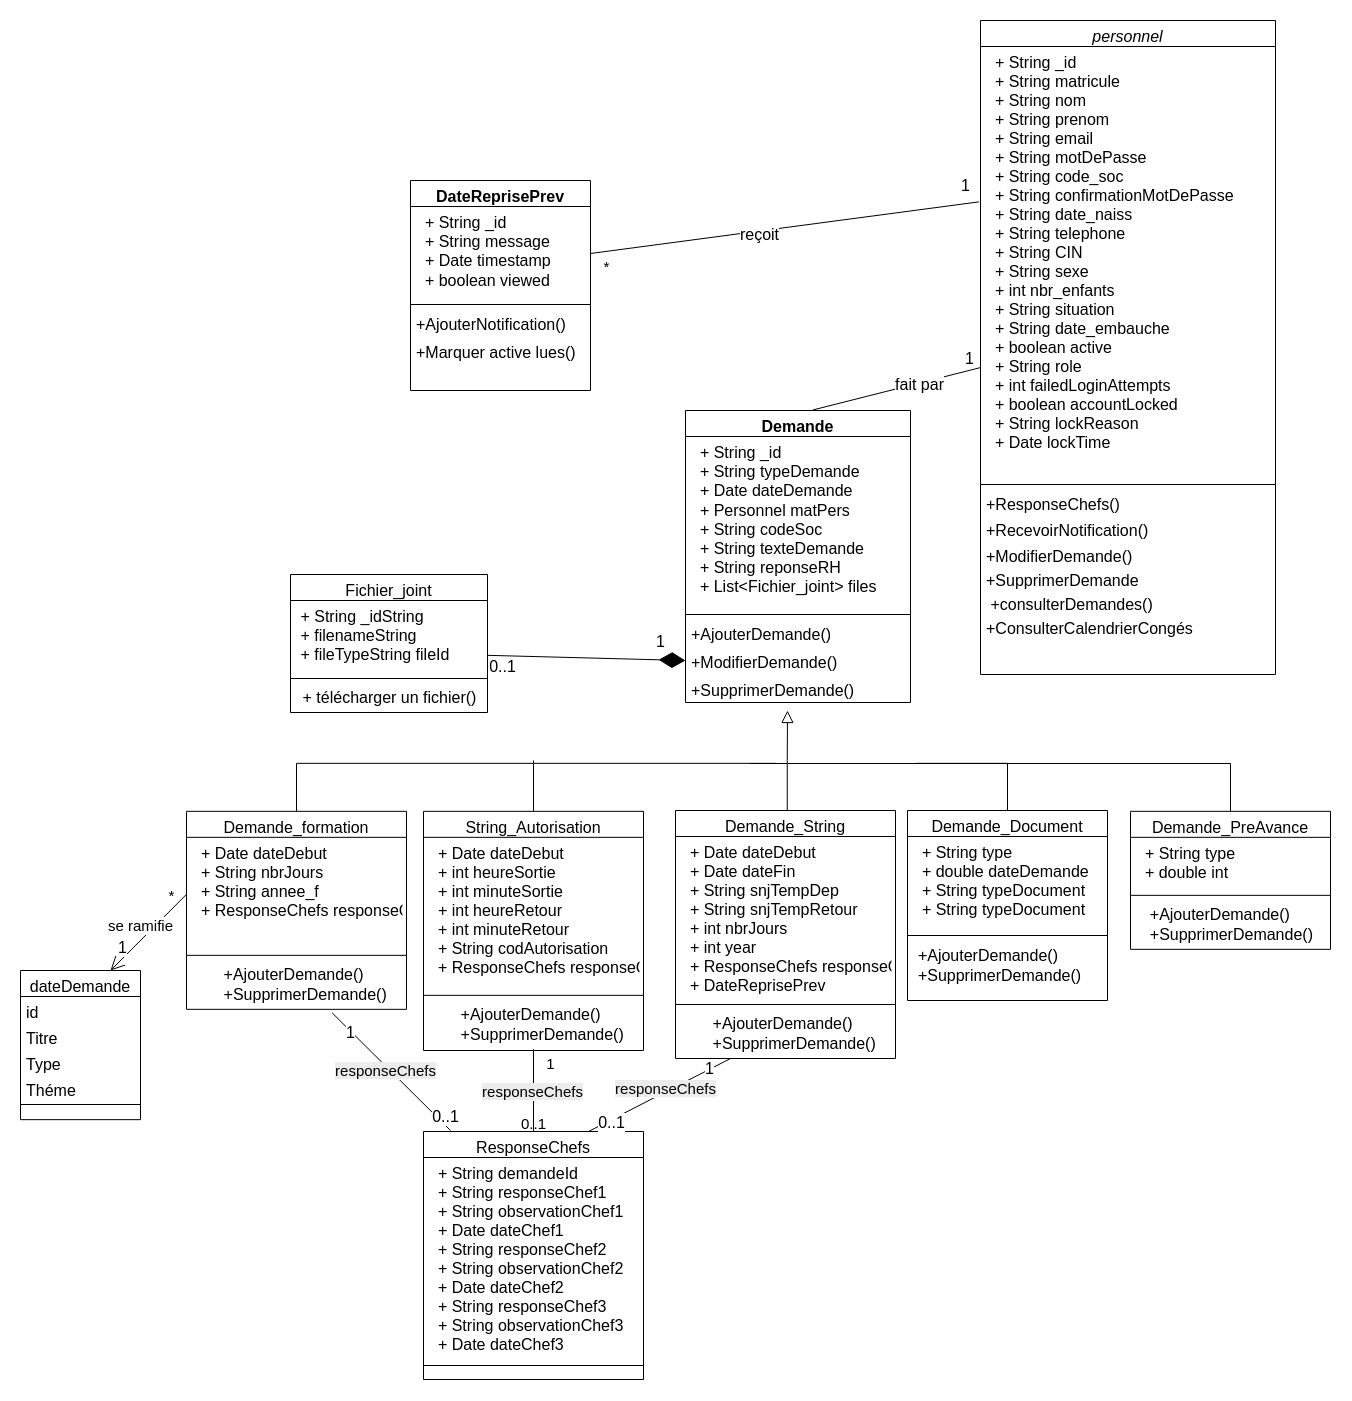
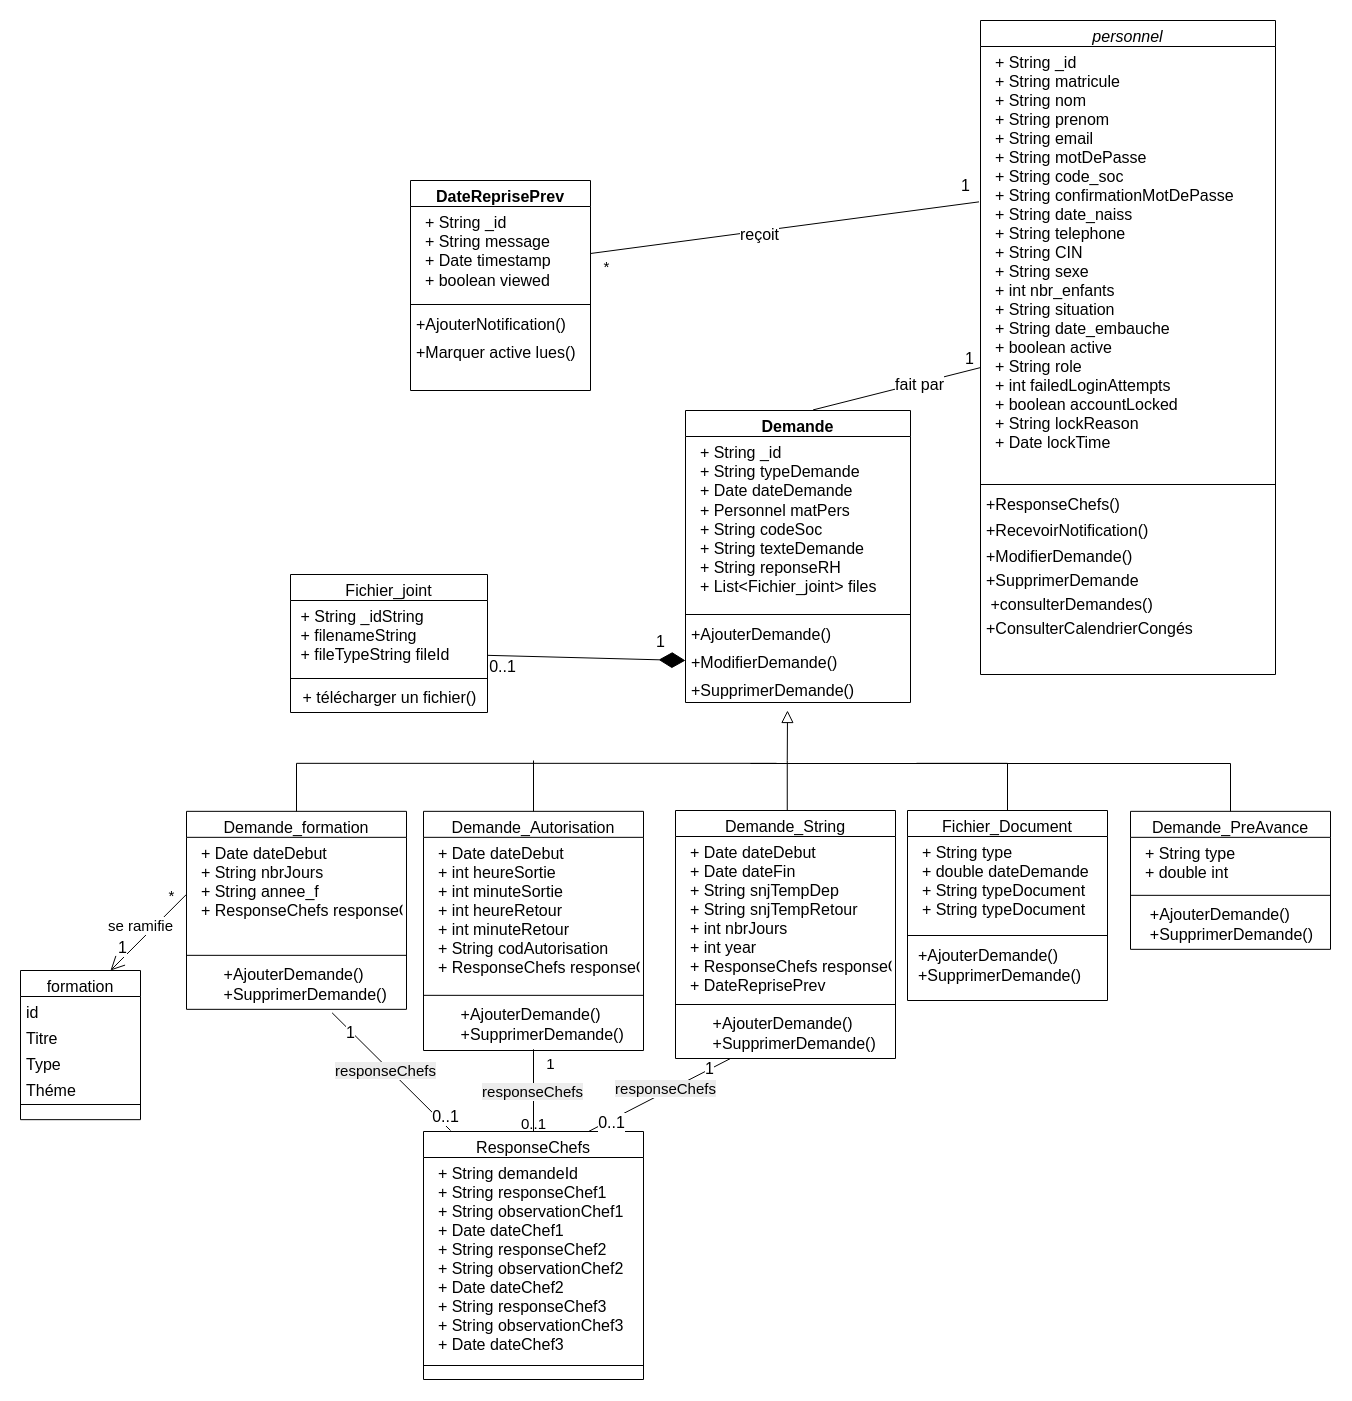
node "String_Autorisation": label "String_Autorisation" -> "Demande_Autorisation"
node "Demande_Document": label "Demande_Document" -> "Fichier_Document"
node "dateDemande": label "dateDemande" -> "formation"
